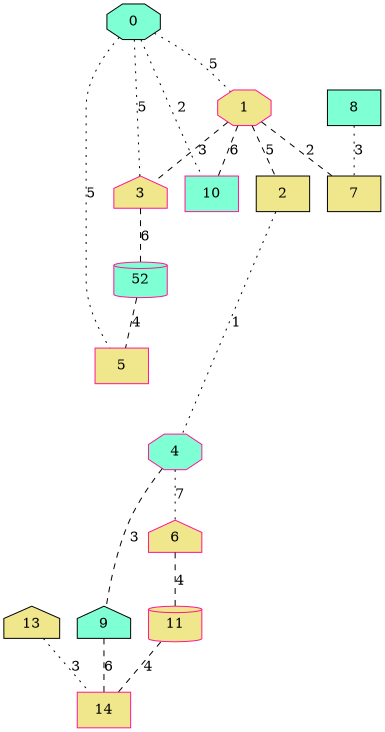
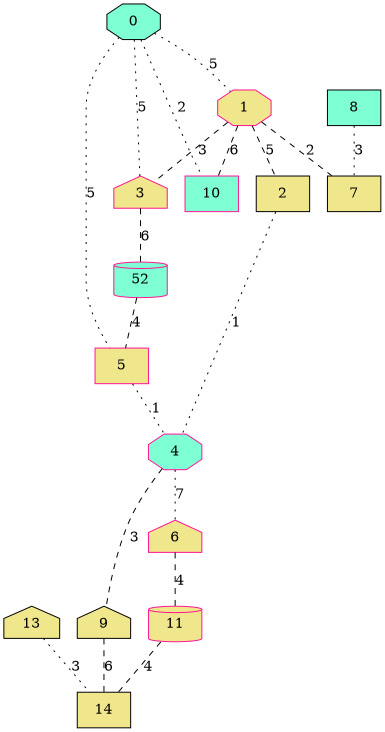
edge "5" -- "4": added, label "1"
node "9": fillcolor aquamarine -> khaki
node "14": color deeppink -> black
